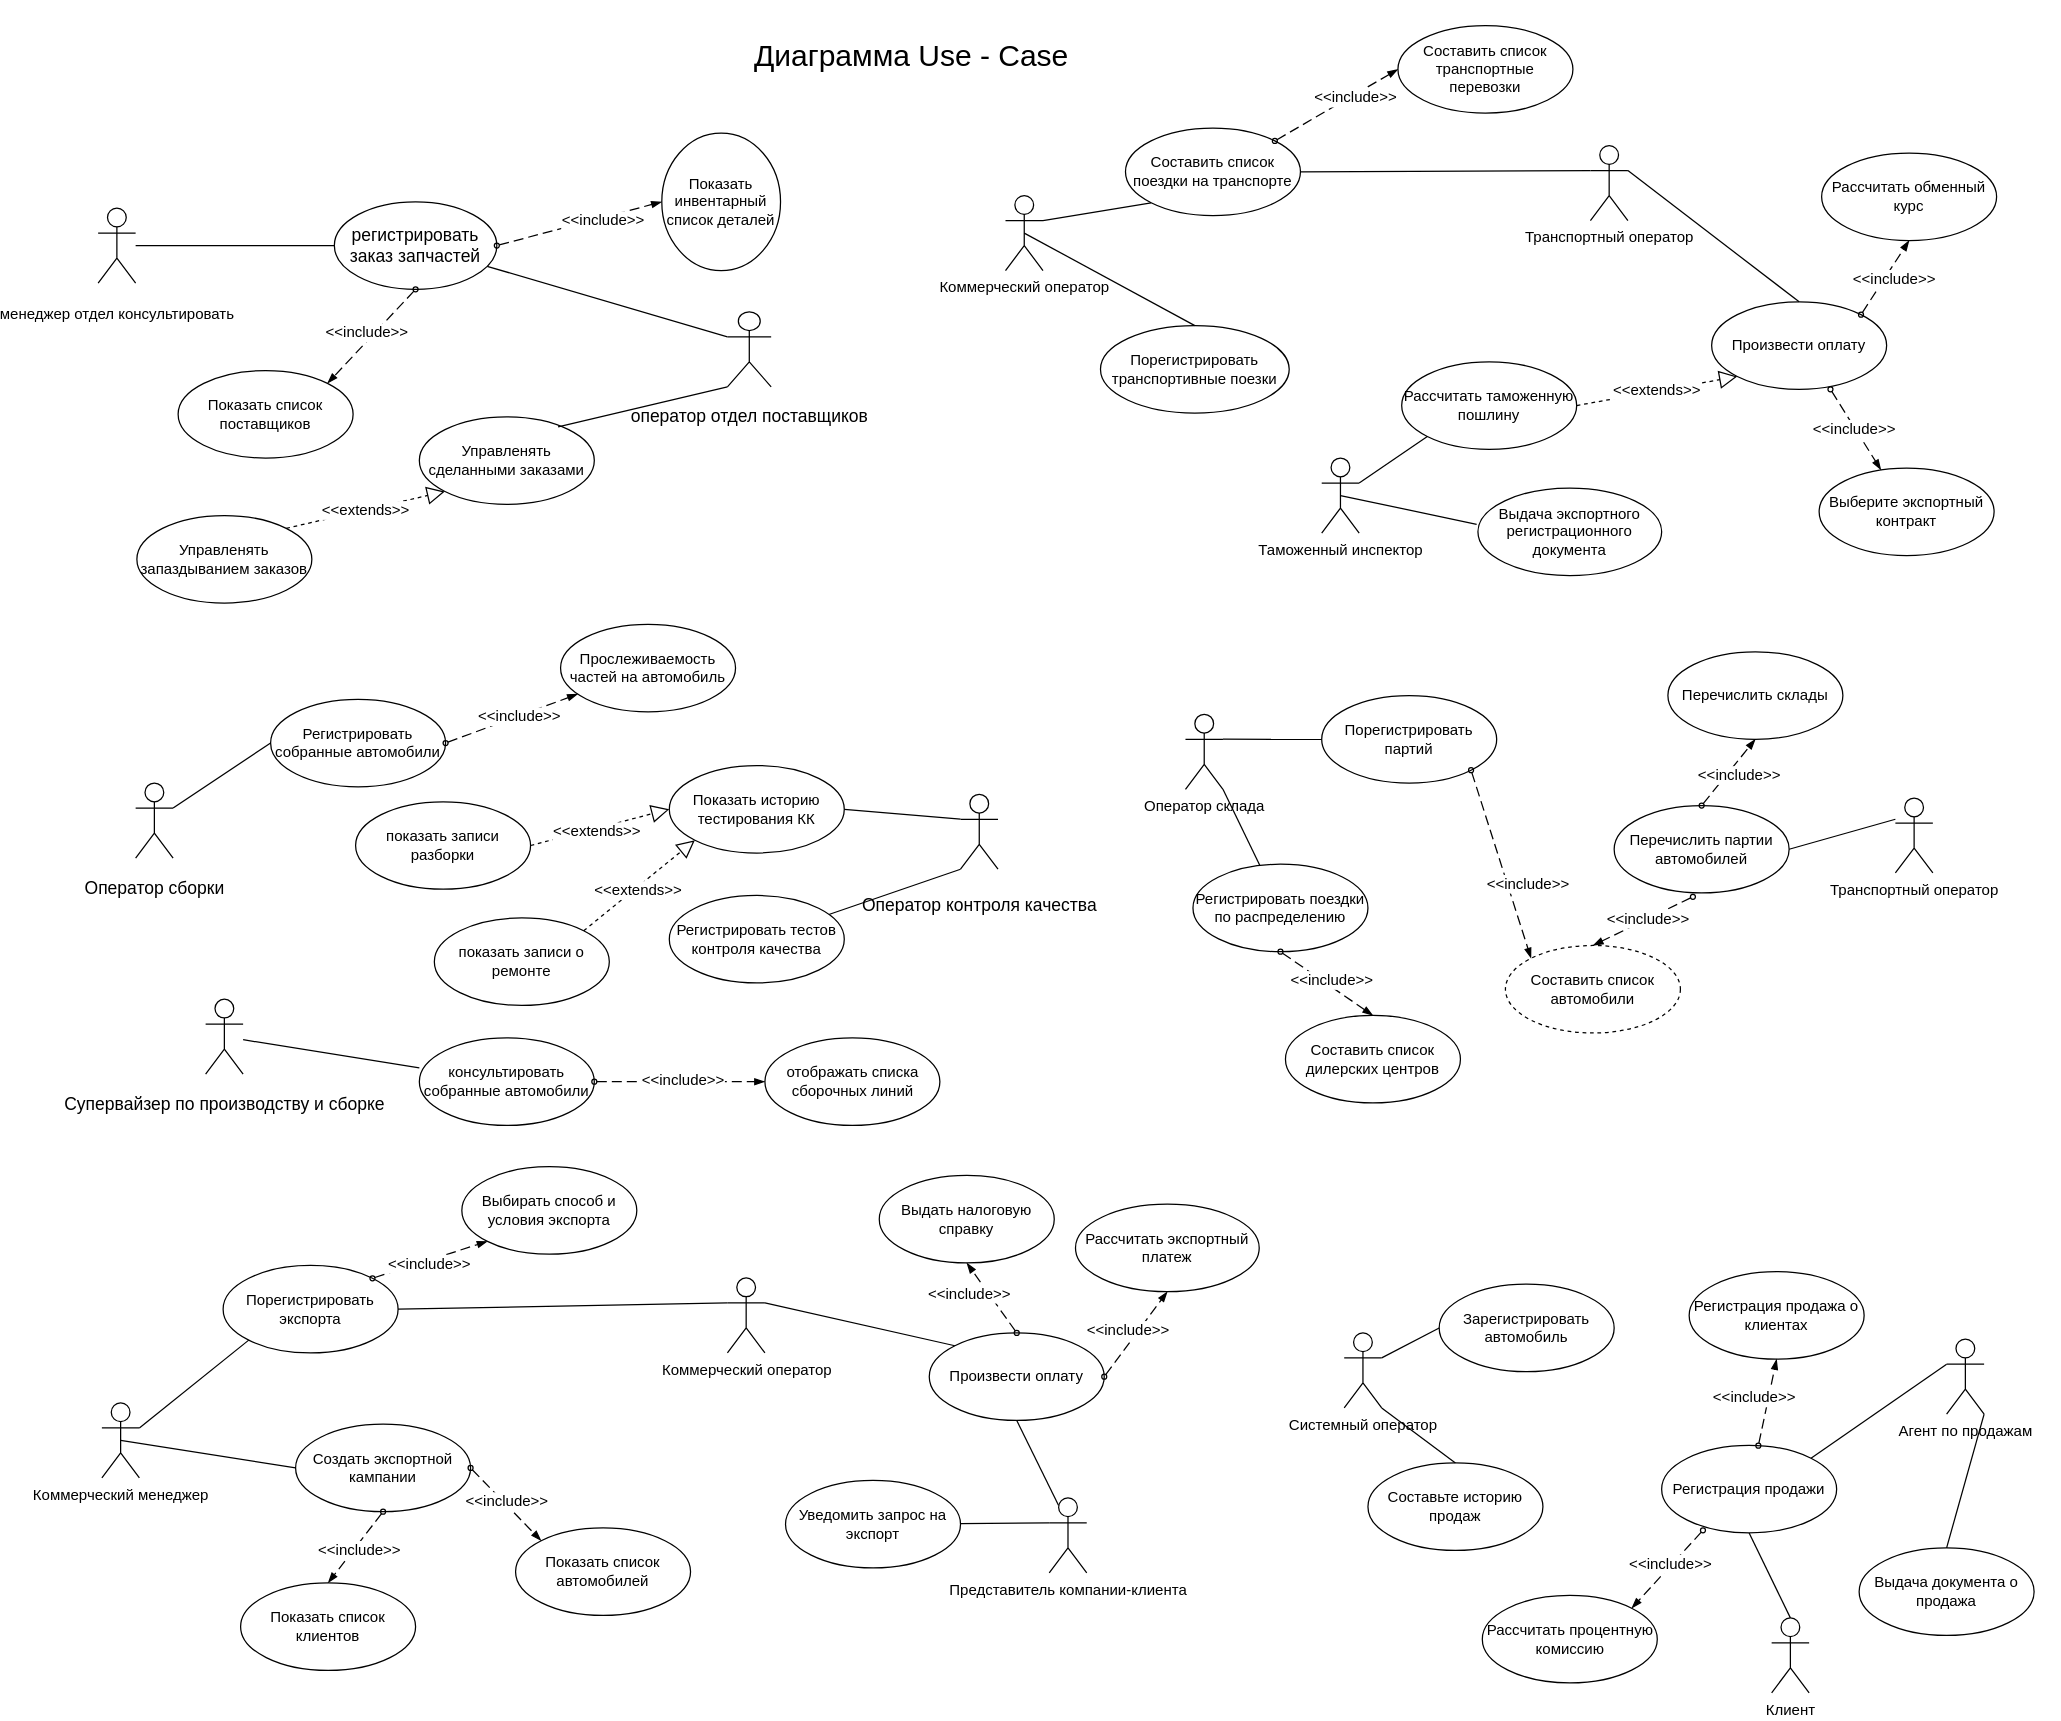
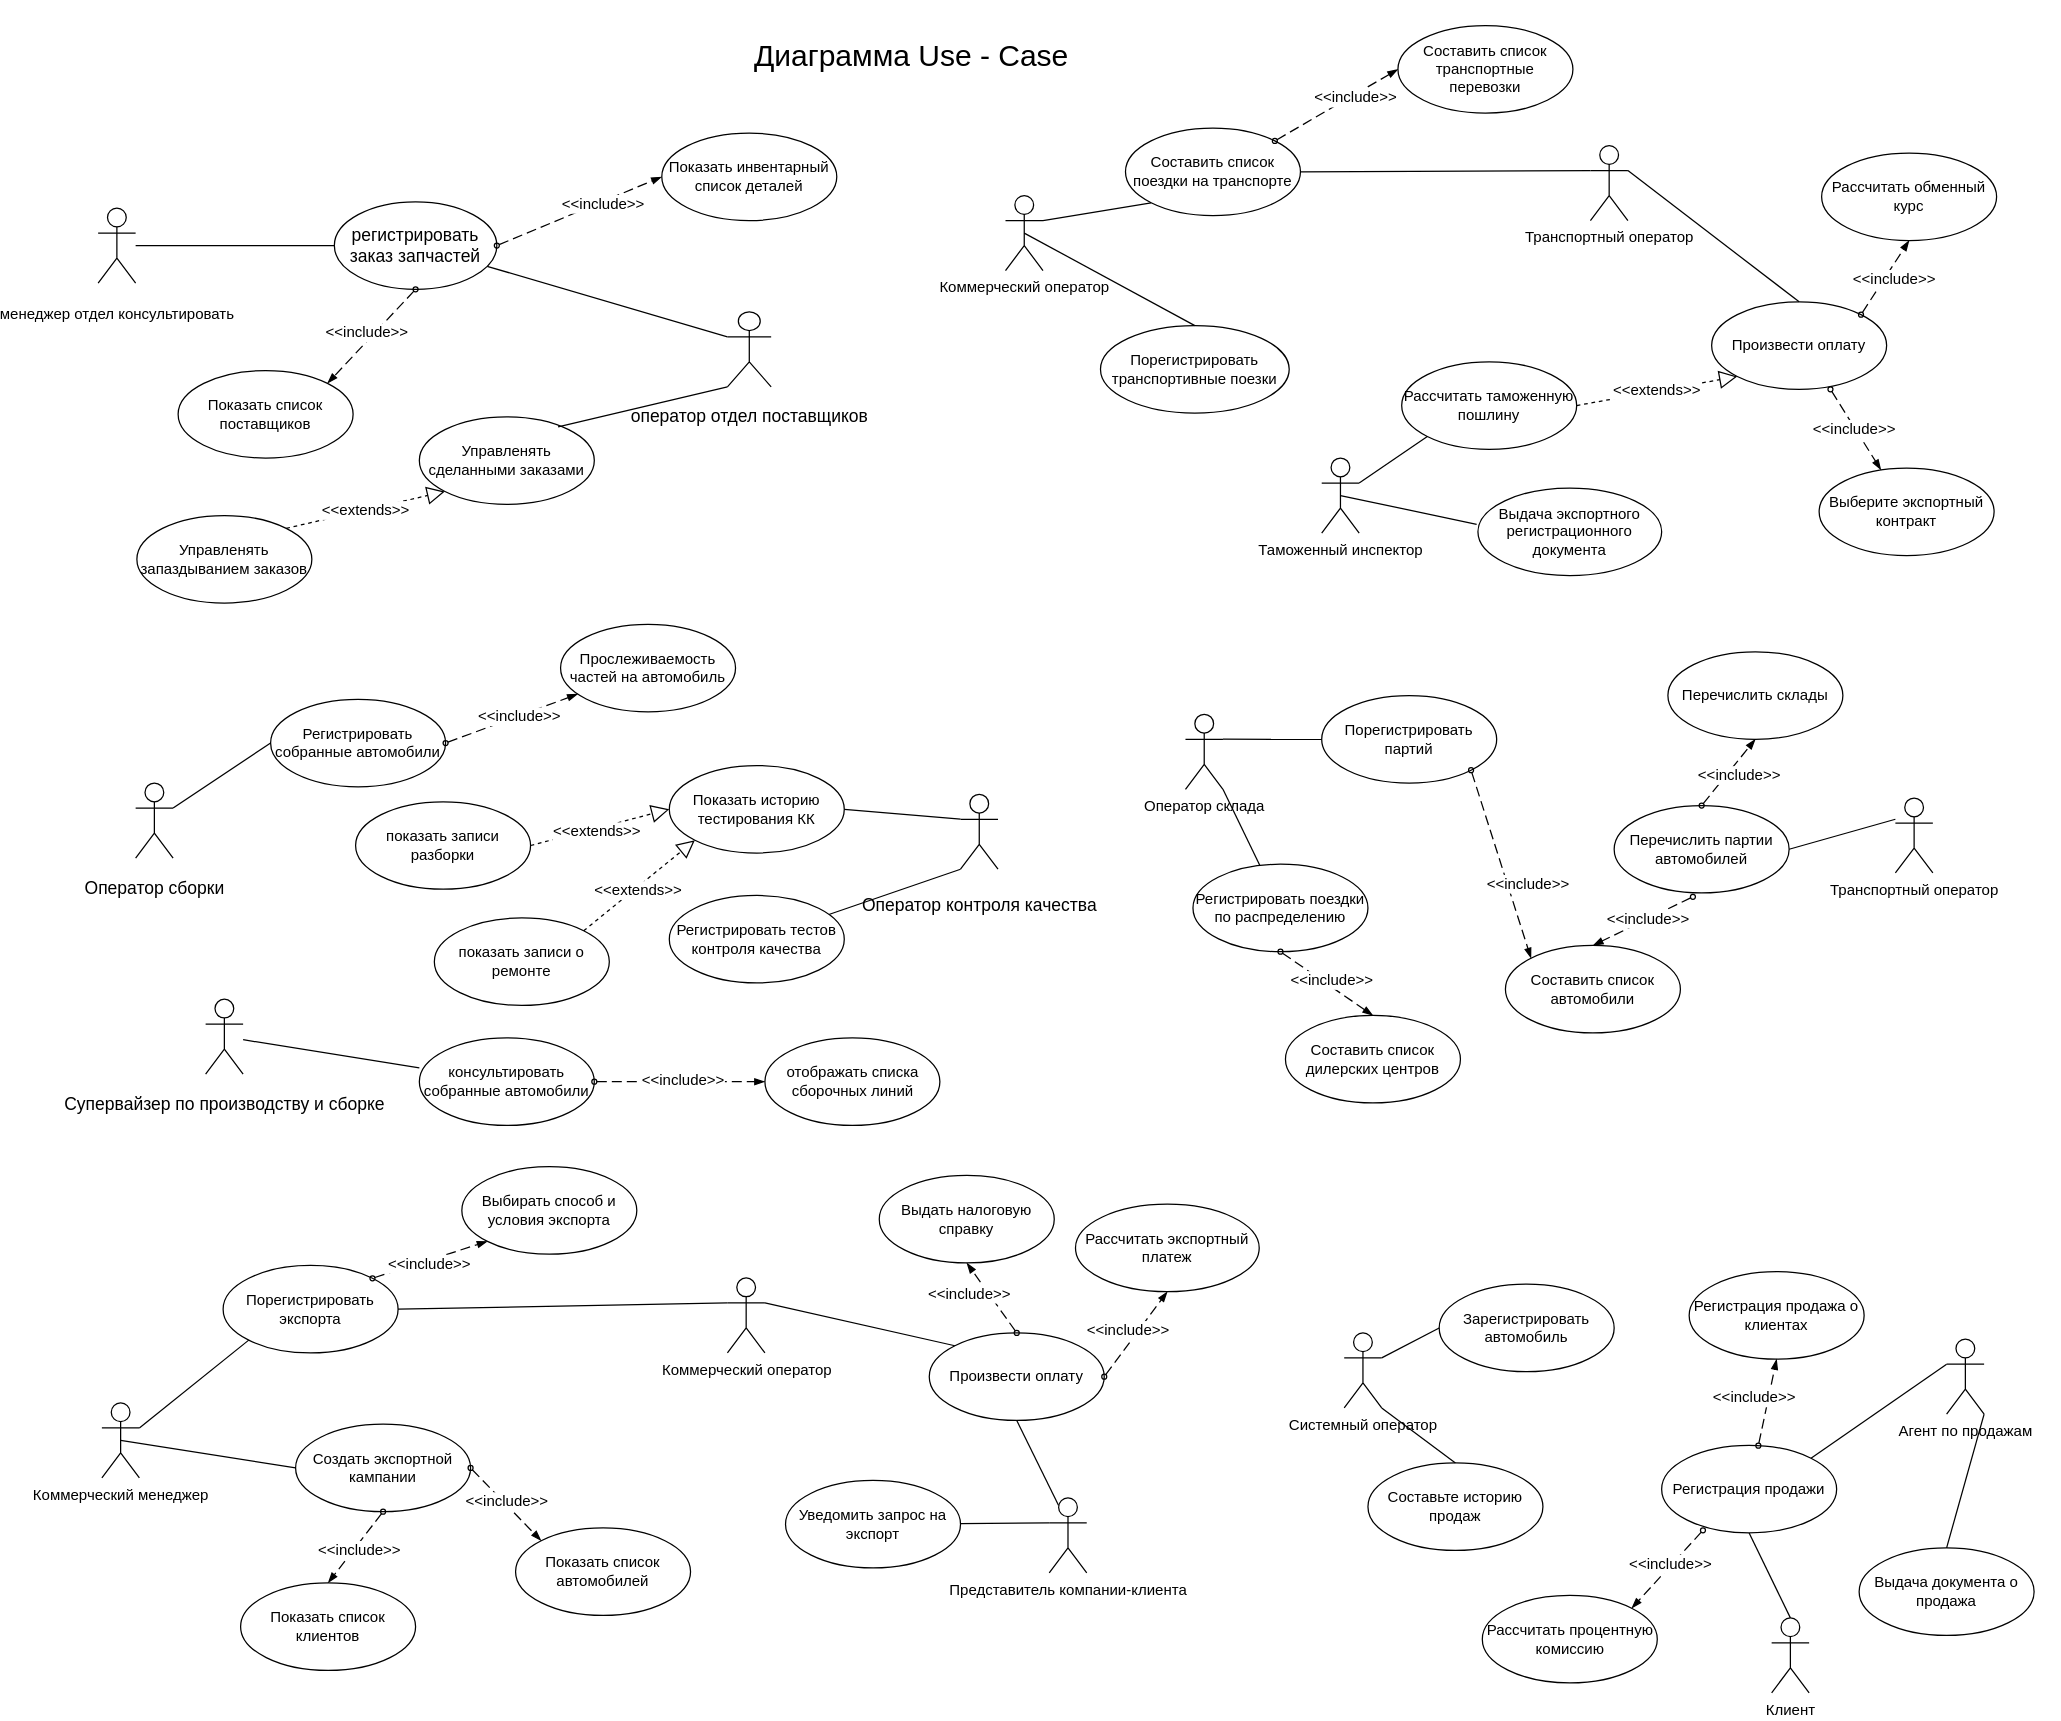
node "Показать инвентарный список деталей": size 119x138 -> 175x88
node "Составить список автомобили": style dashed -> solid
